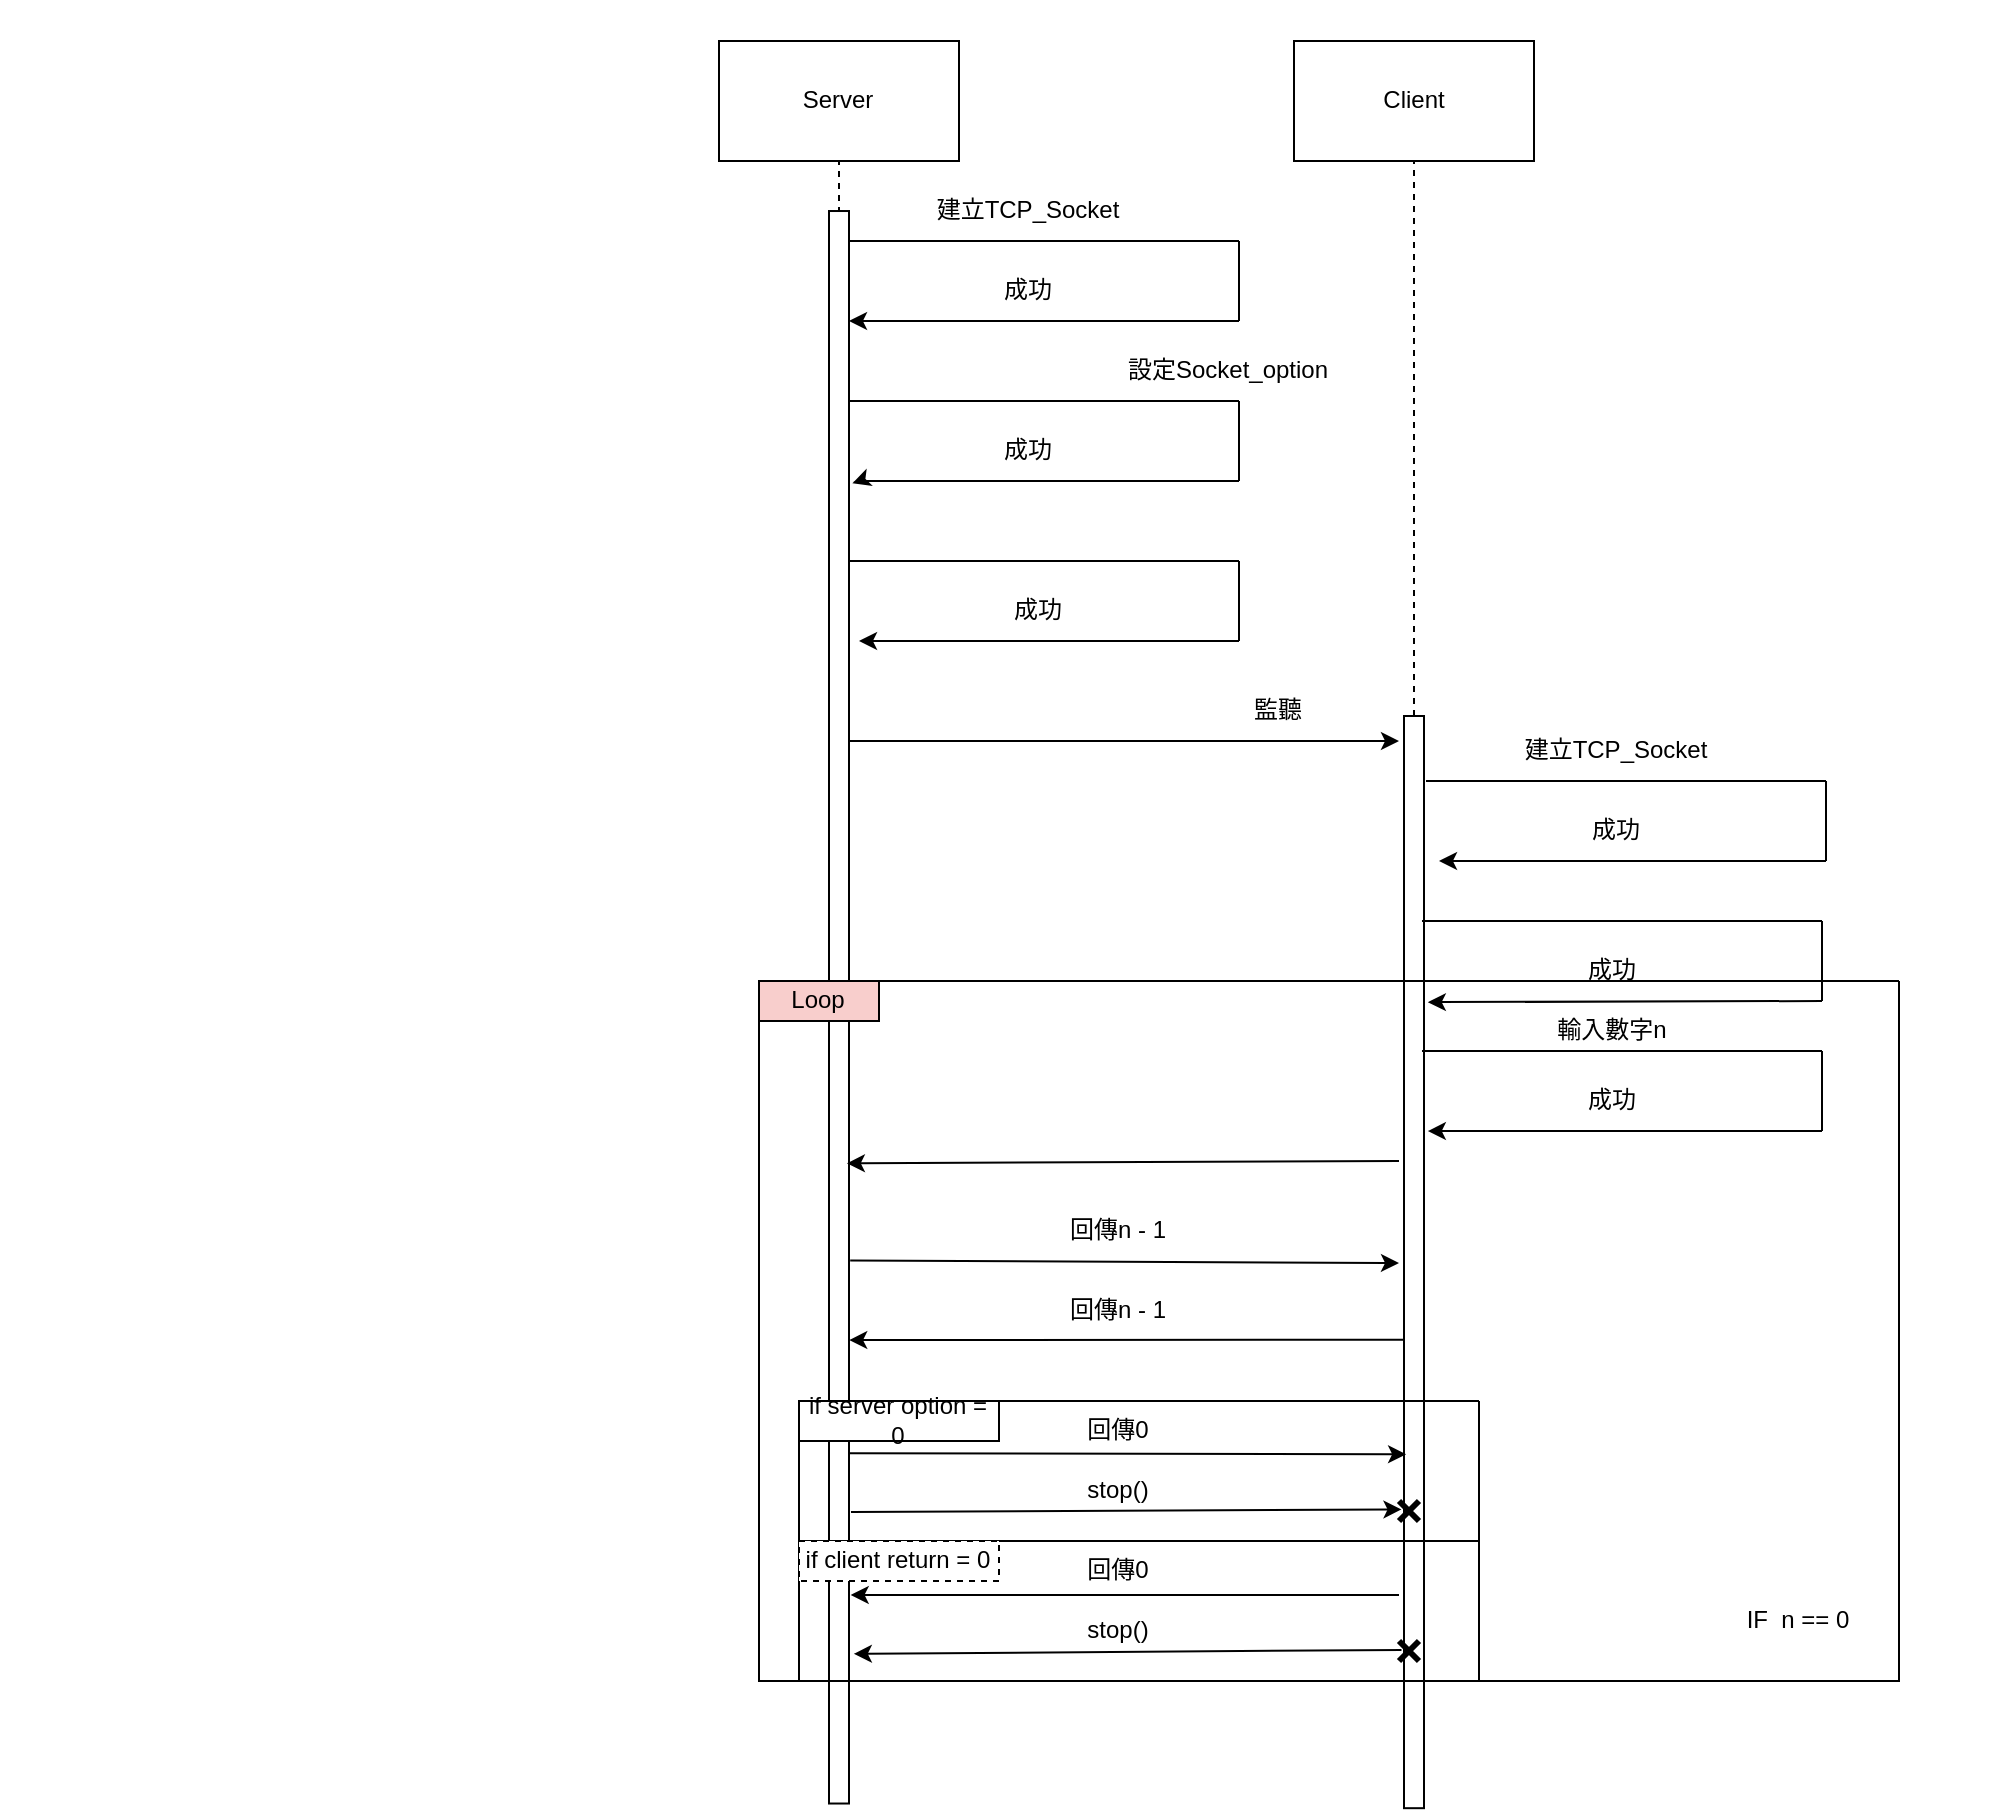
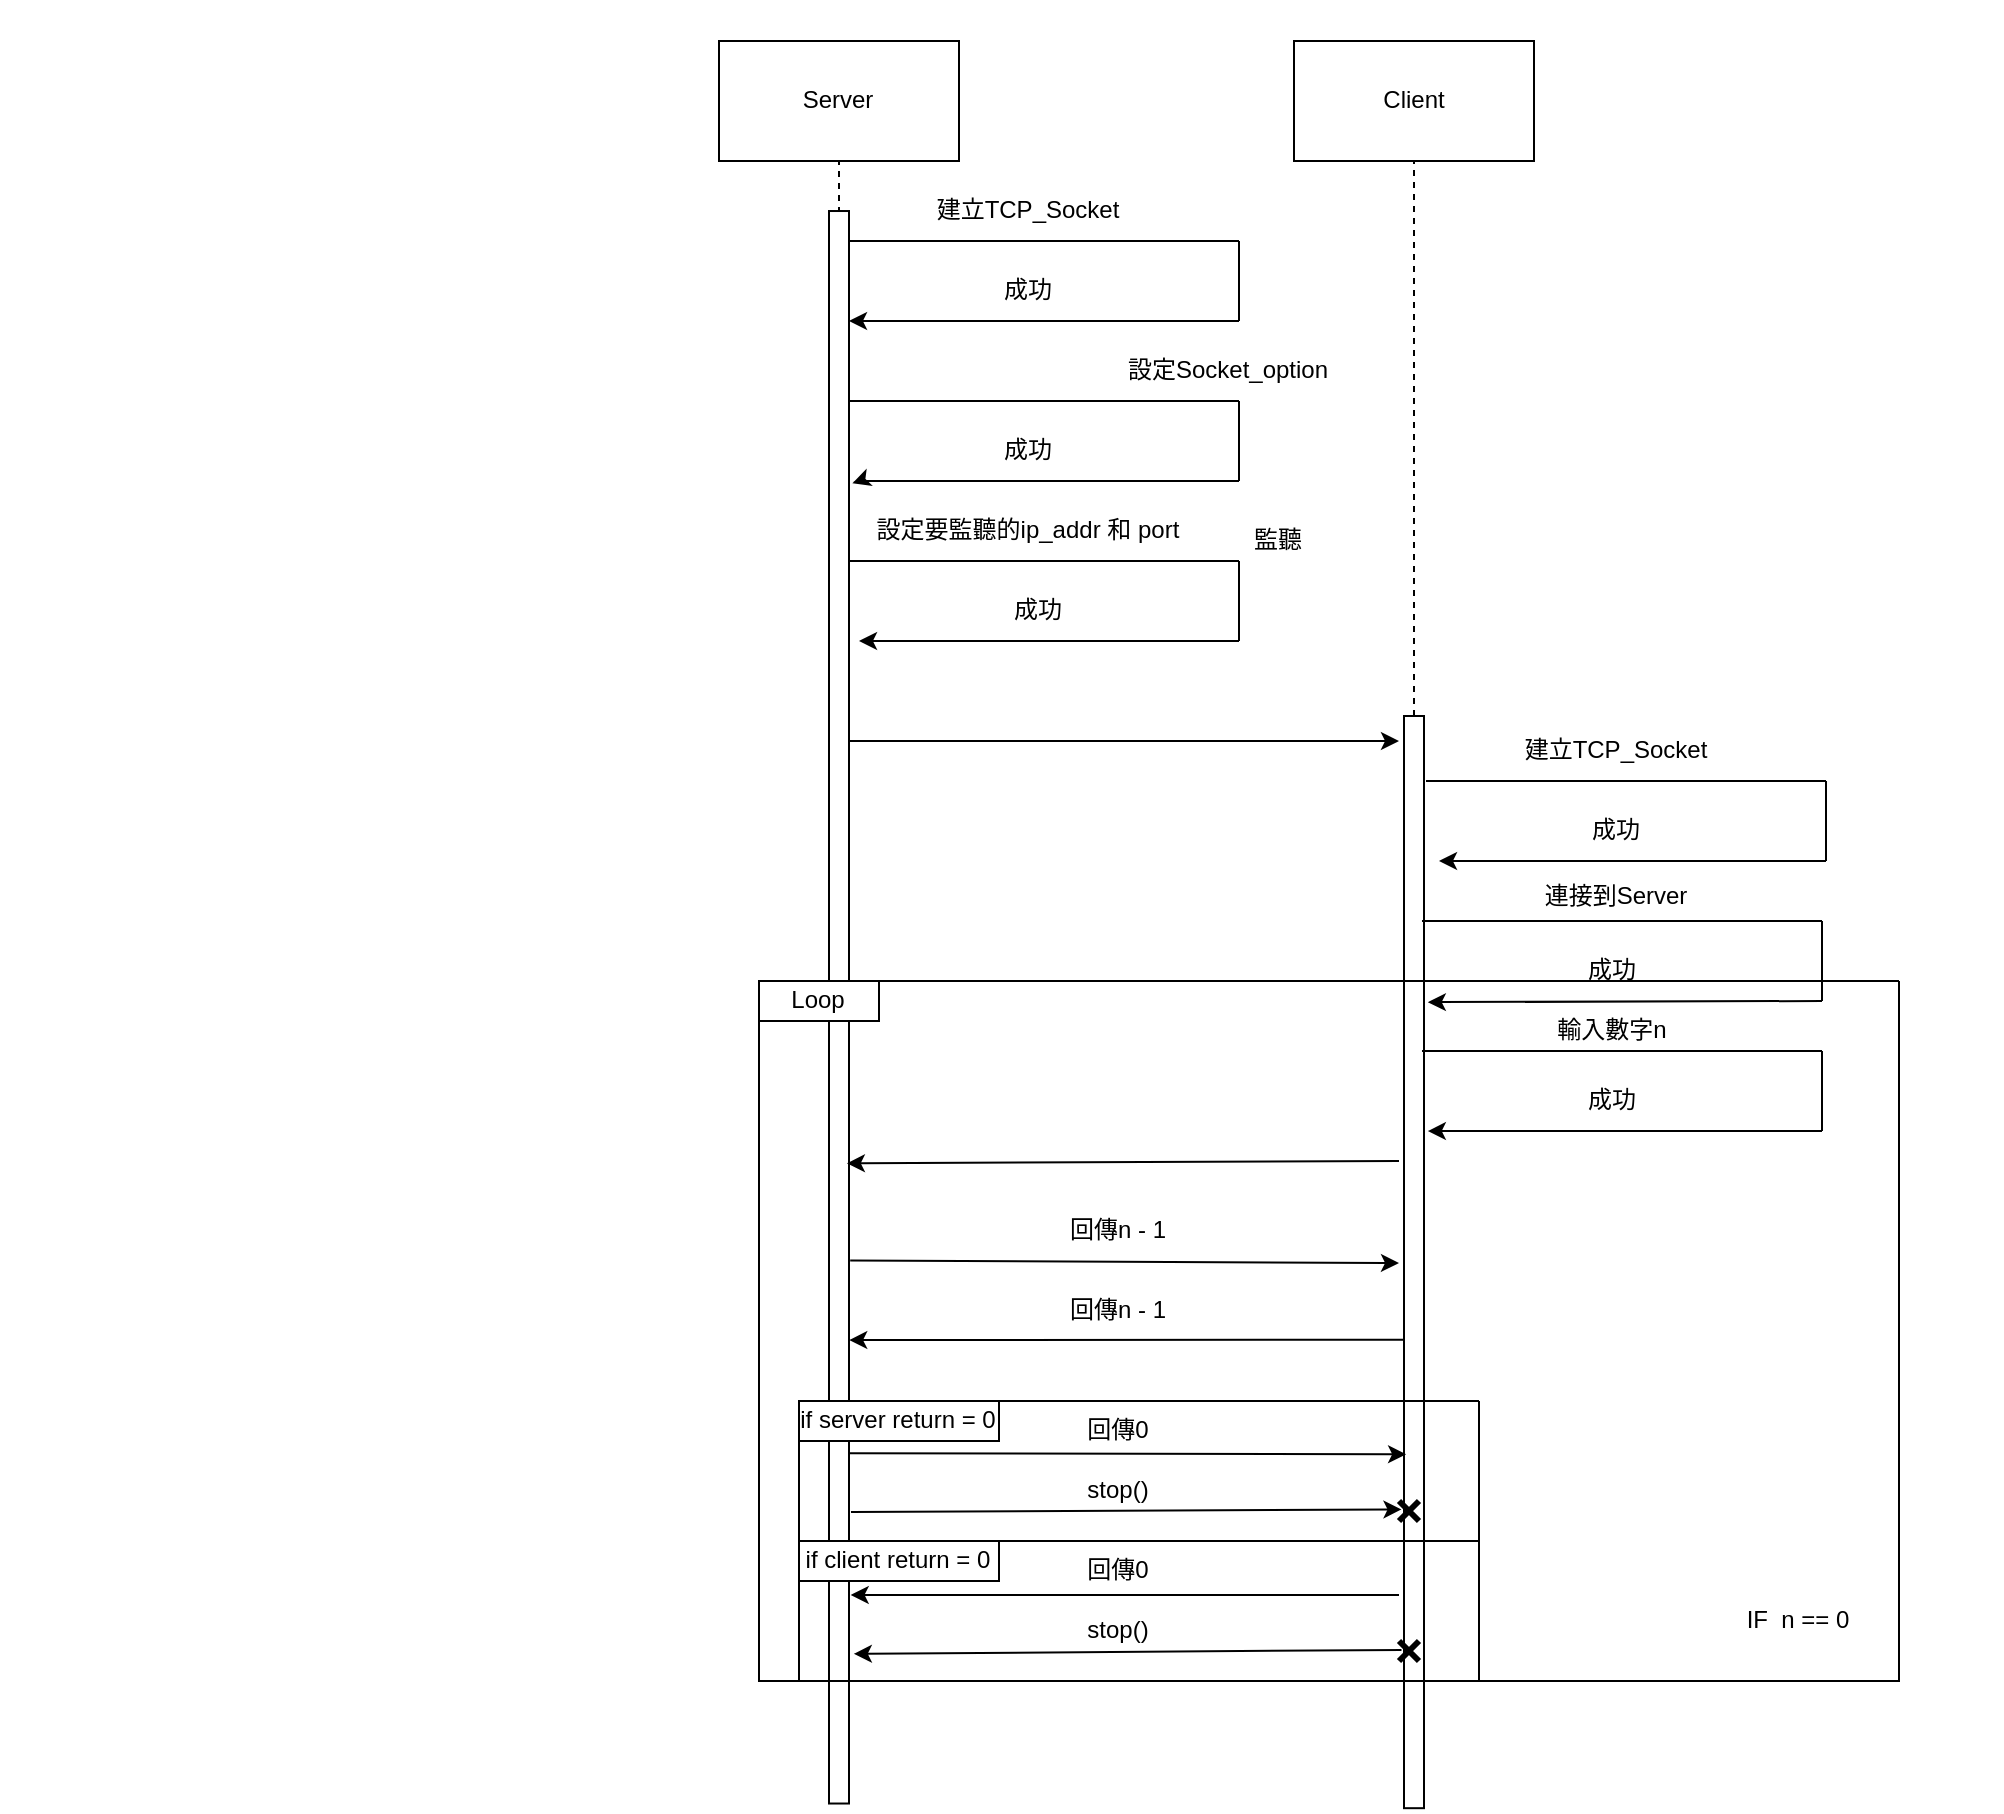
node "設定要監聽的ip_addr 和 port": added
node "監聽": moved (1279, 711) -> (1279, 541)
node "連接到Server": added
node "Loop": fillcolor #f8cecc -> #ffffff
node "if server option = 0": label "if server option = 0" -> "if server return = 0"
node "if client return = 0": style dashed -> solid
